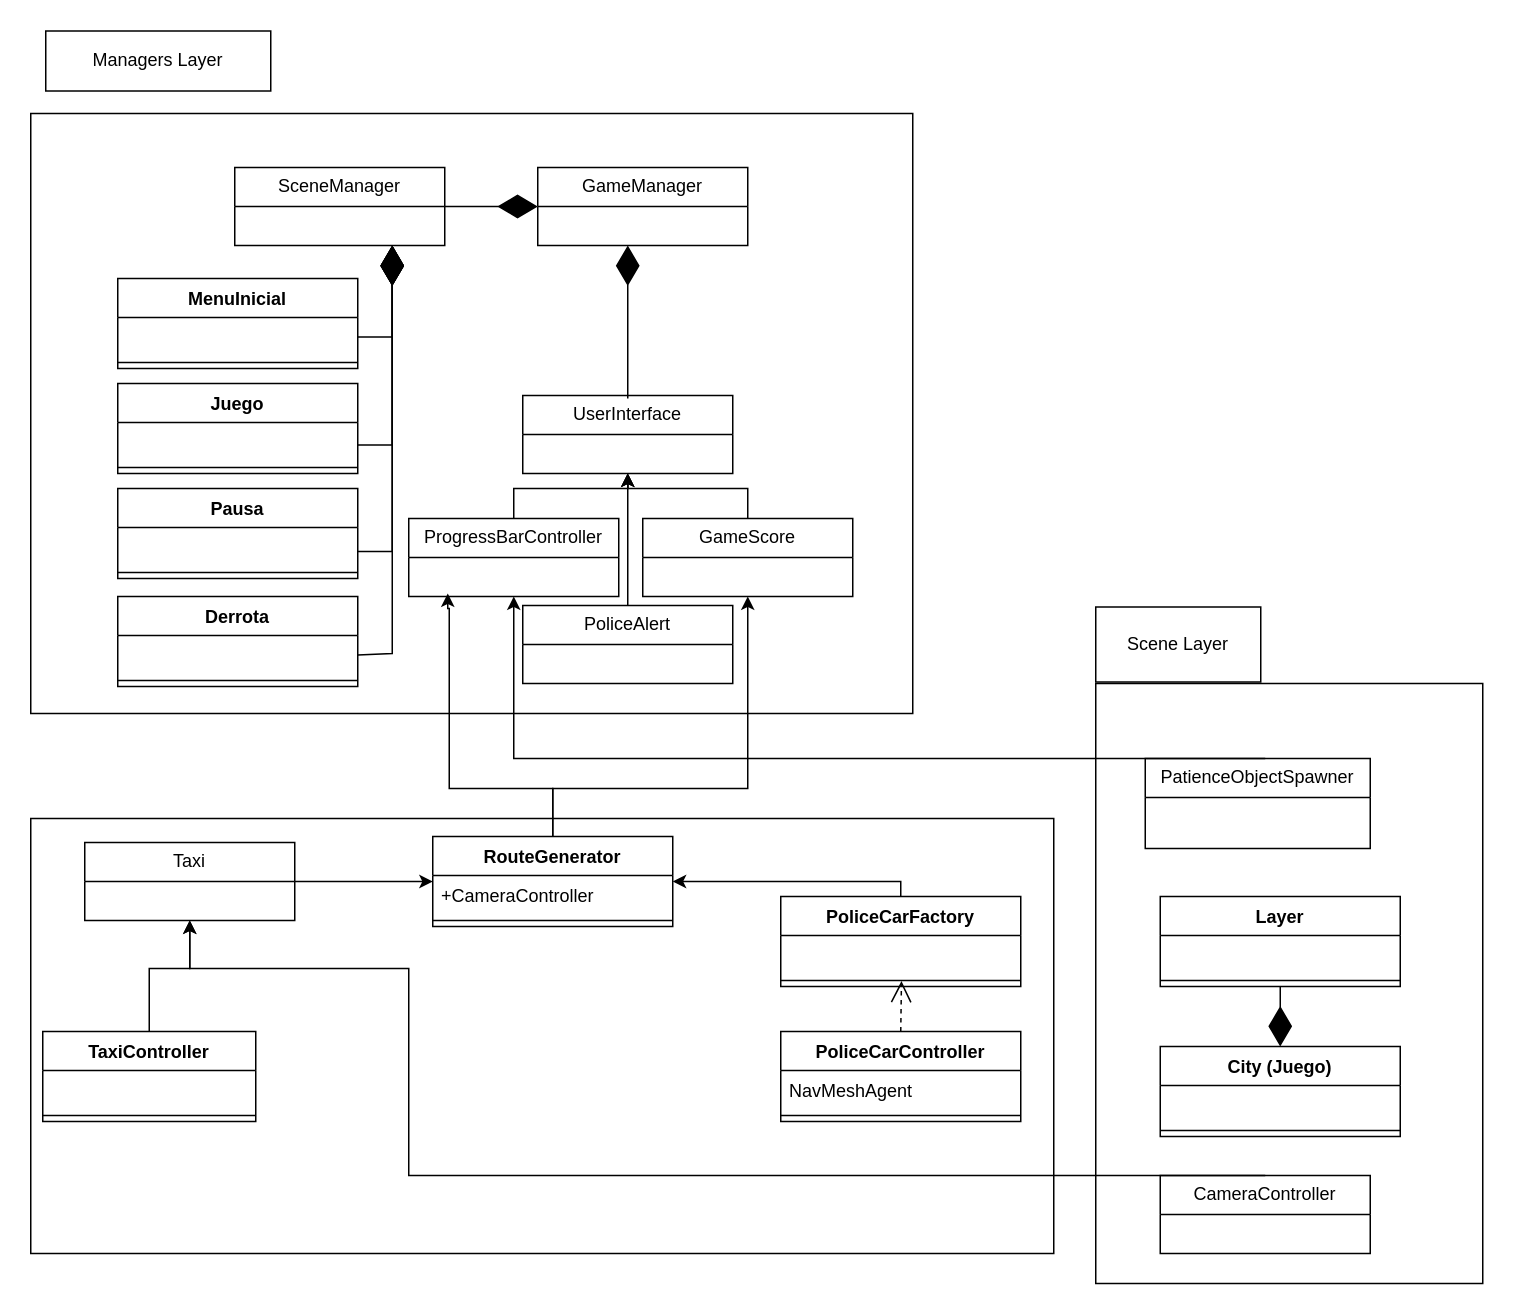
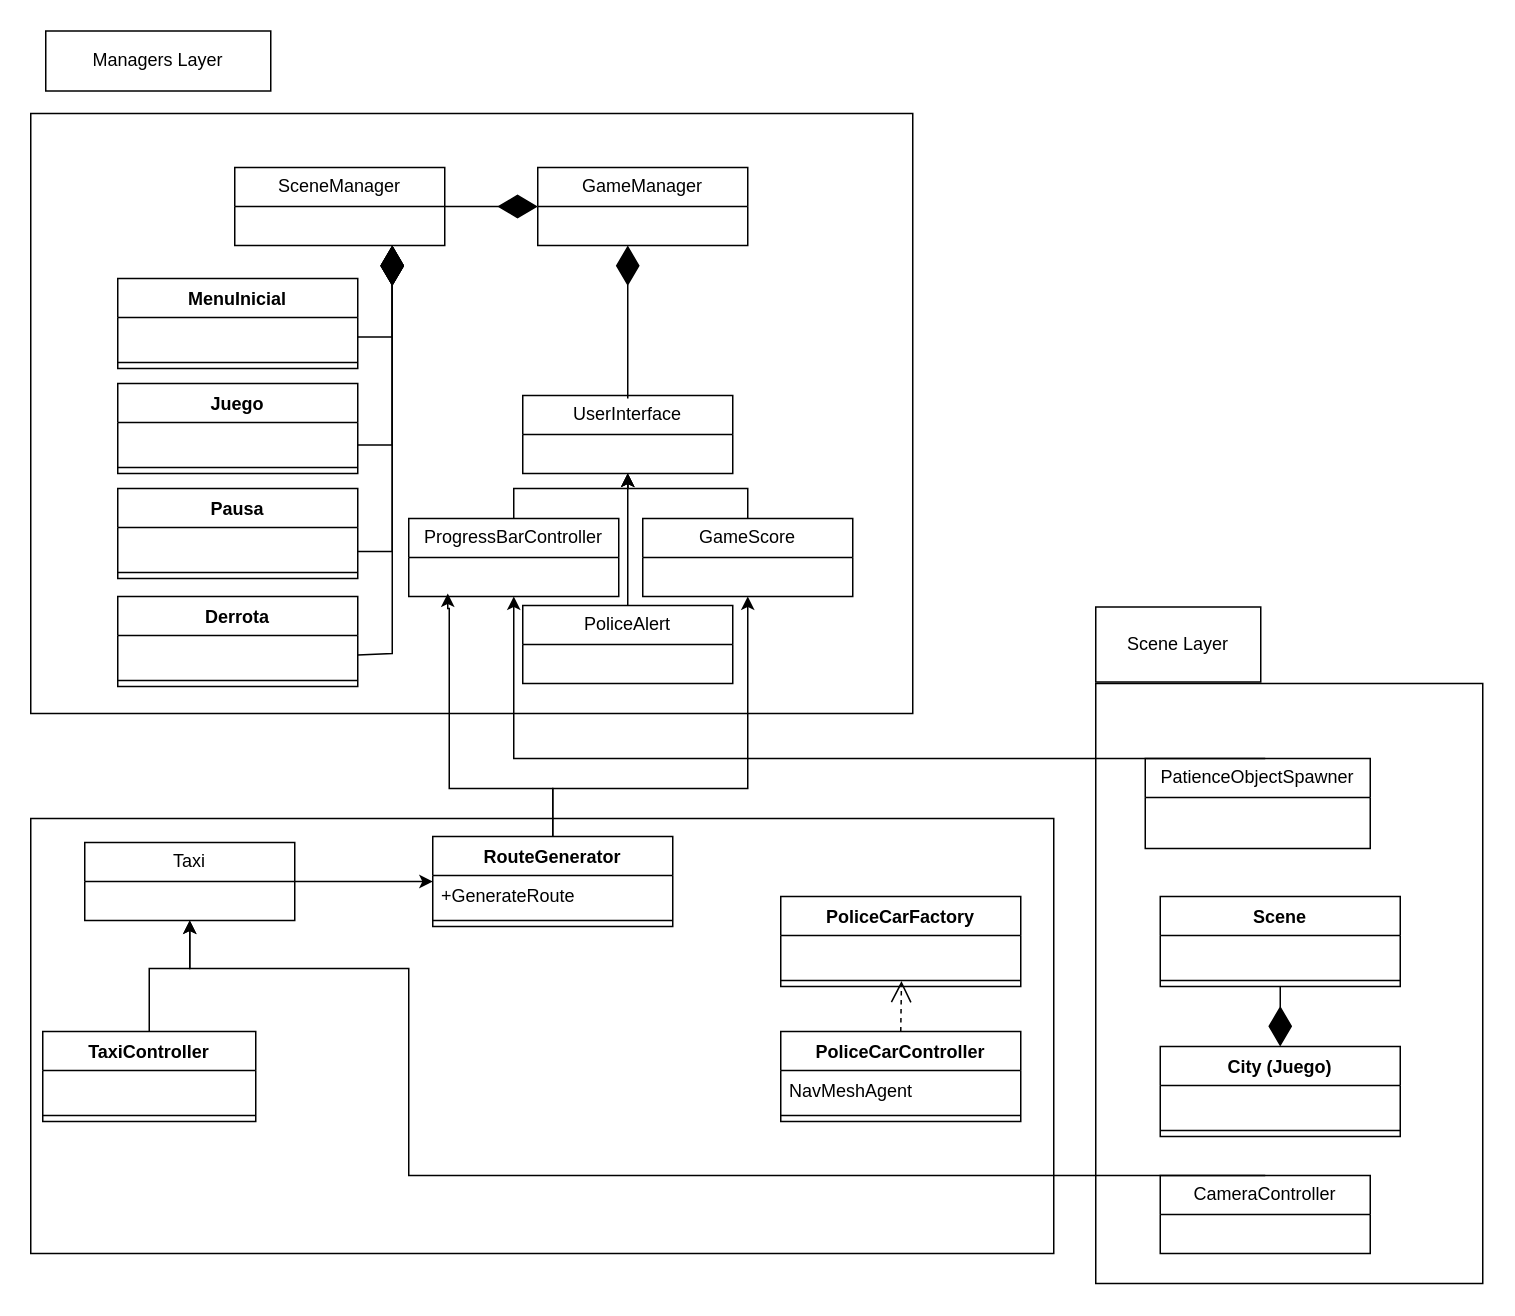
edge "PoliceCarFactory" -> "RouteGenerator": removed
node "+CameraController": label "+CameraController" -> "+GenerateRoute"
node "Layer": label "Layer" -> "Scene"
